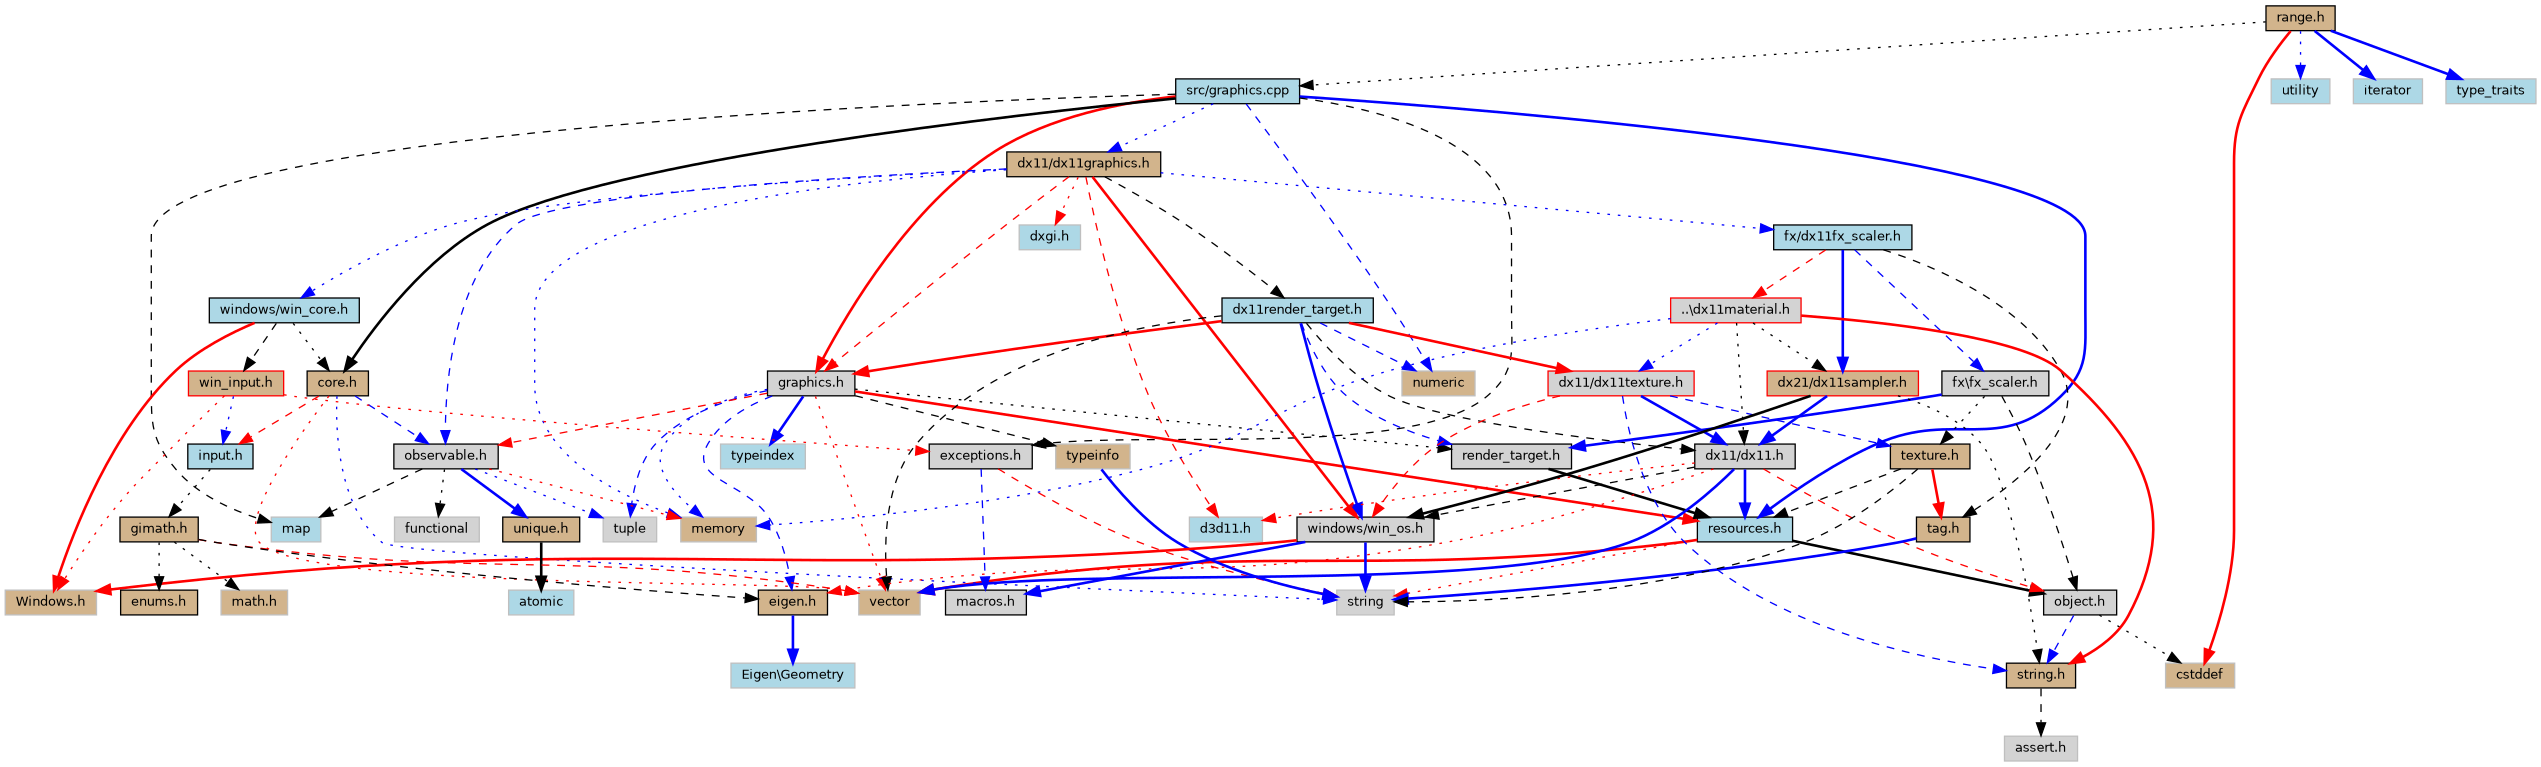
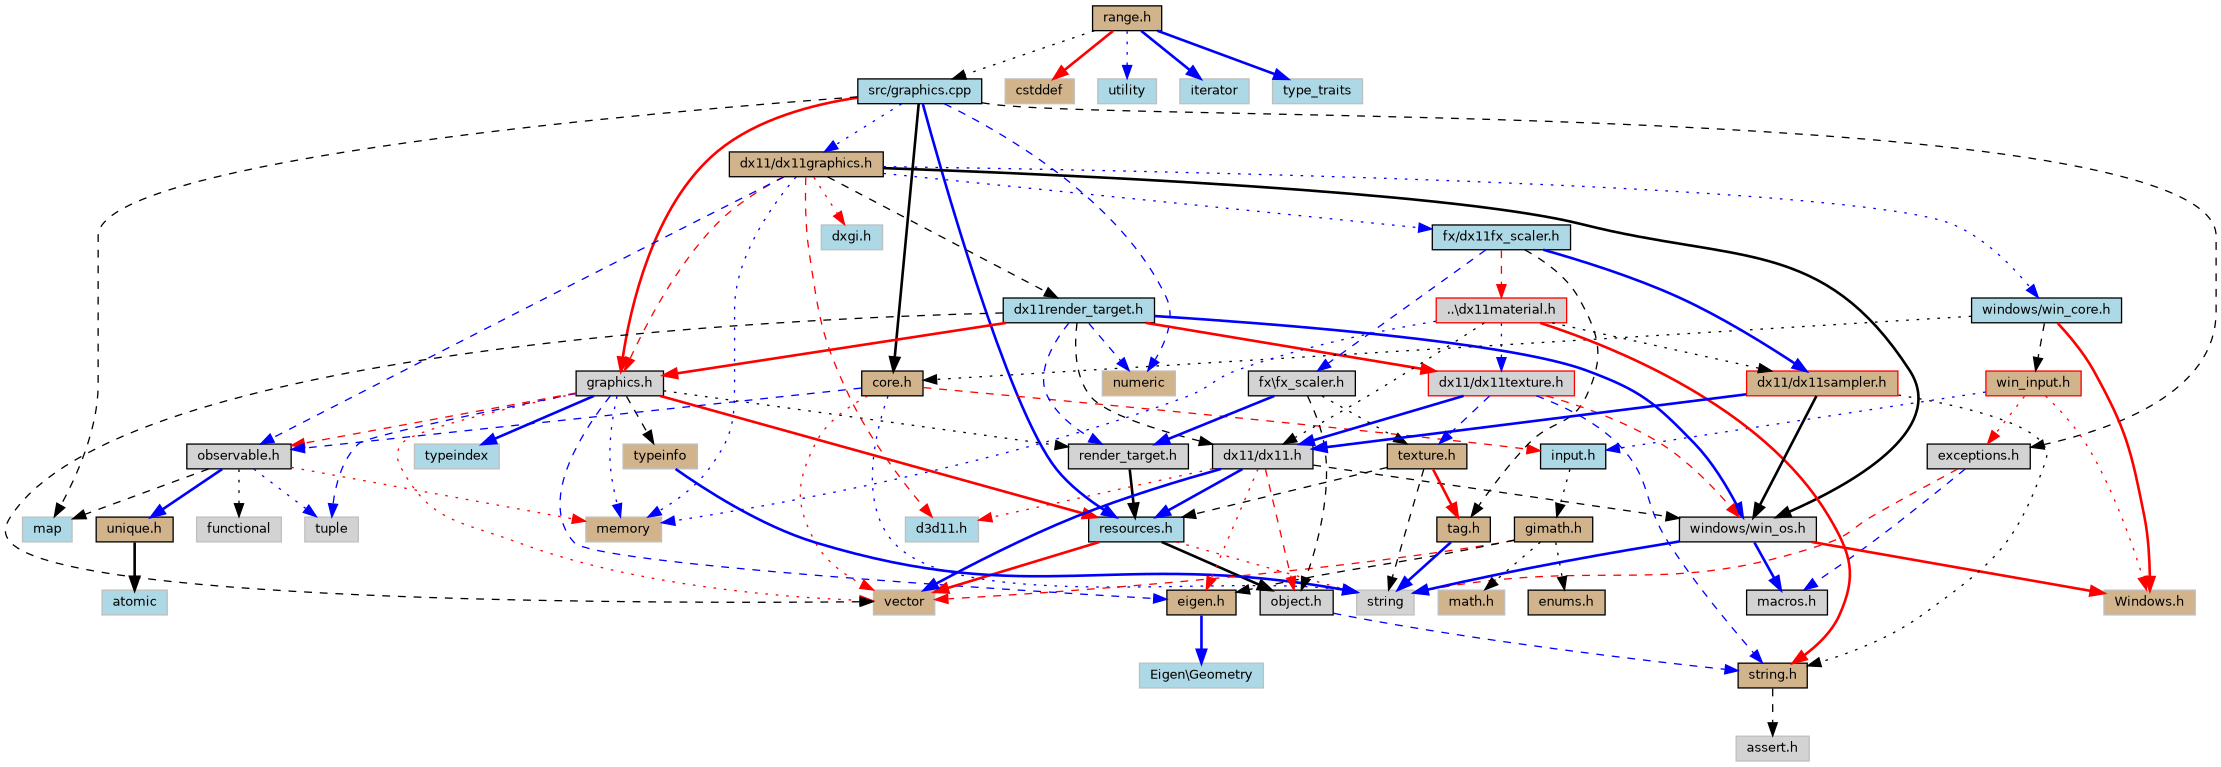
edge "dx11/dx11graphics.h" -> "windows/win_os.h": color red -> black
node "dx21/dx11sampler.h": label "dx21/dx11sampler.h" -> "dx11/dx11sampler.h"
edge "object.h" -> "cstddef": removed
